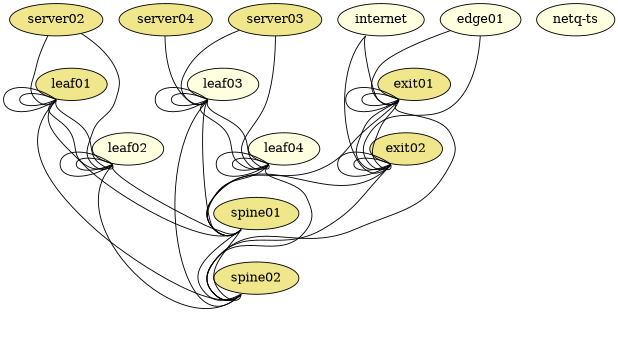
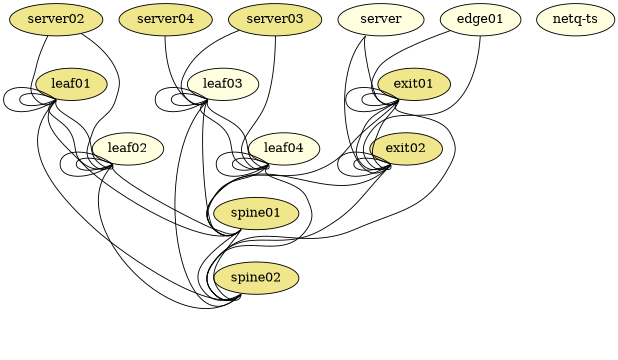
node "internet": label "internet" -> "server"
